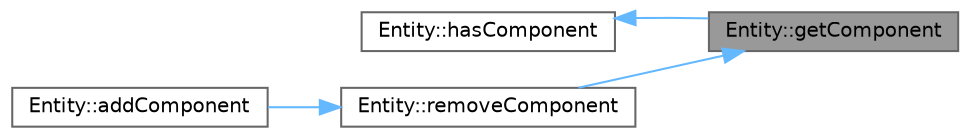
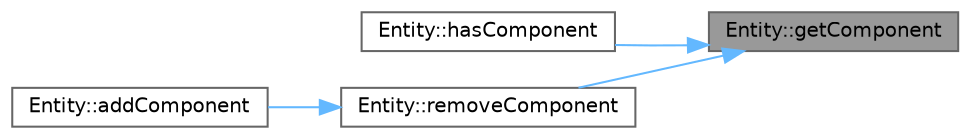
edge "Entity::getComponent" -> "Entity::hasComponent": reversed
